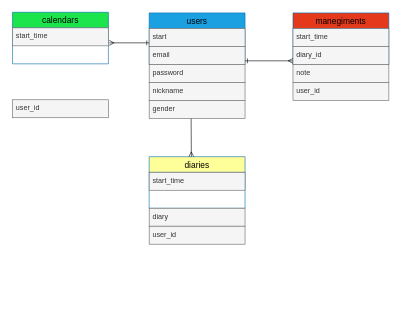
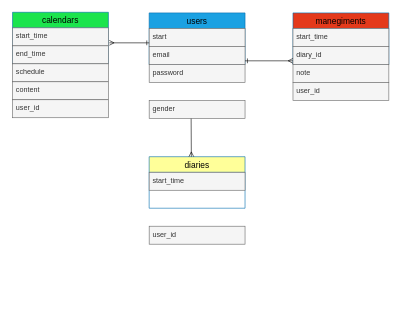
node "end_time": added
node "schedule": added
node "content": added
node "nickname": removed
node "diary": removed
